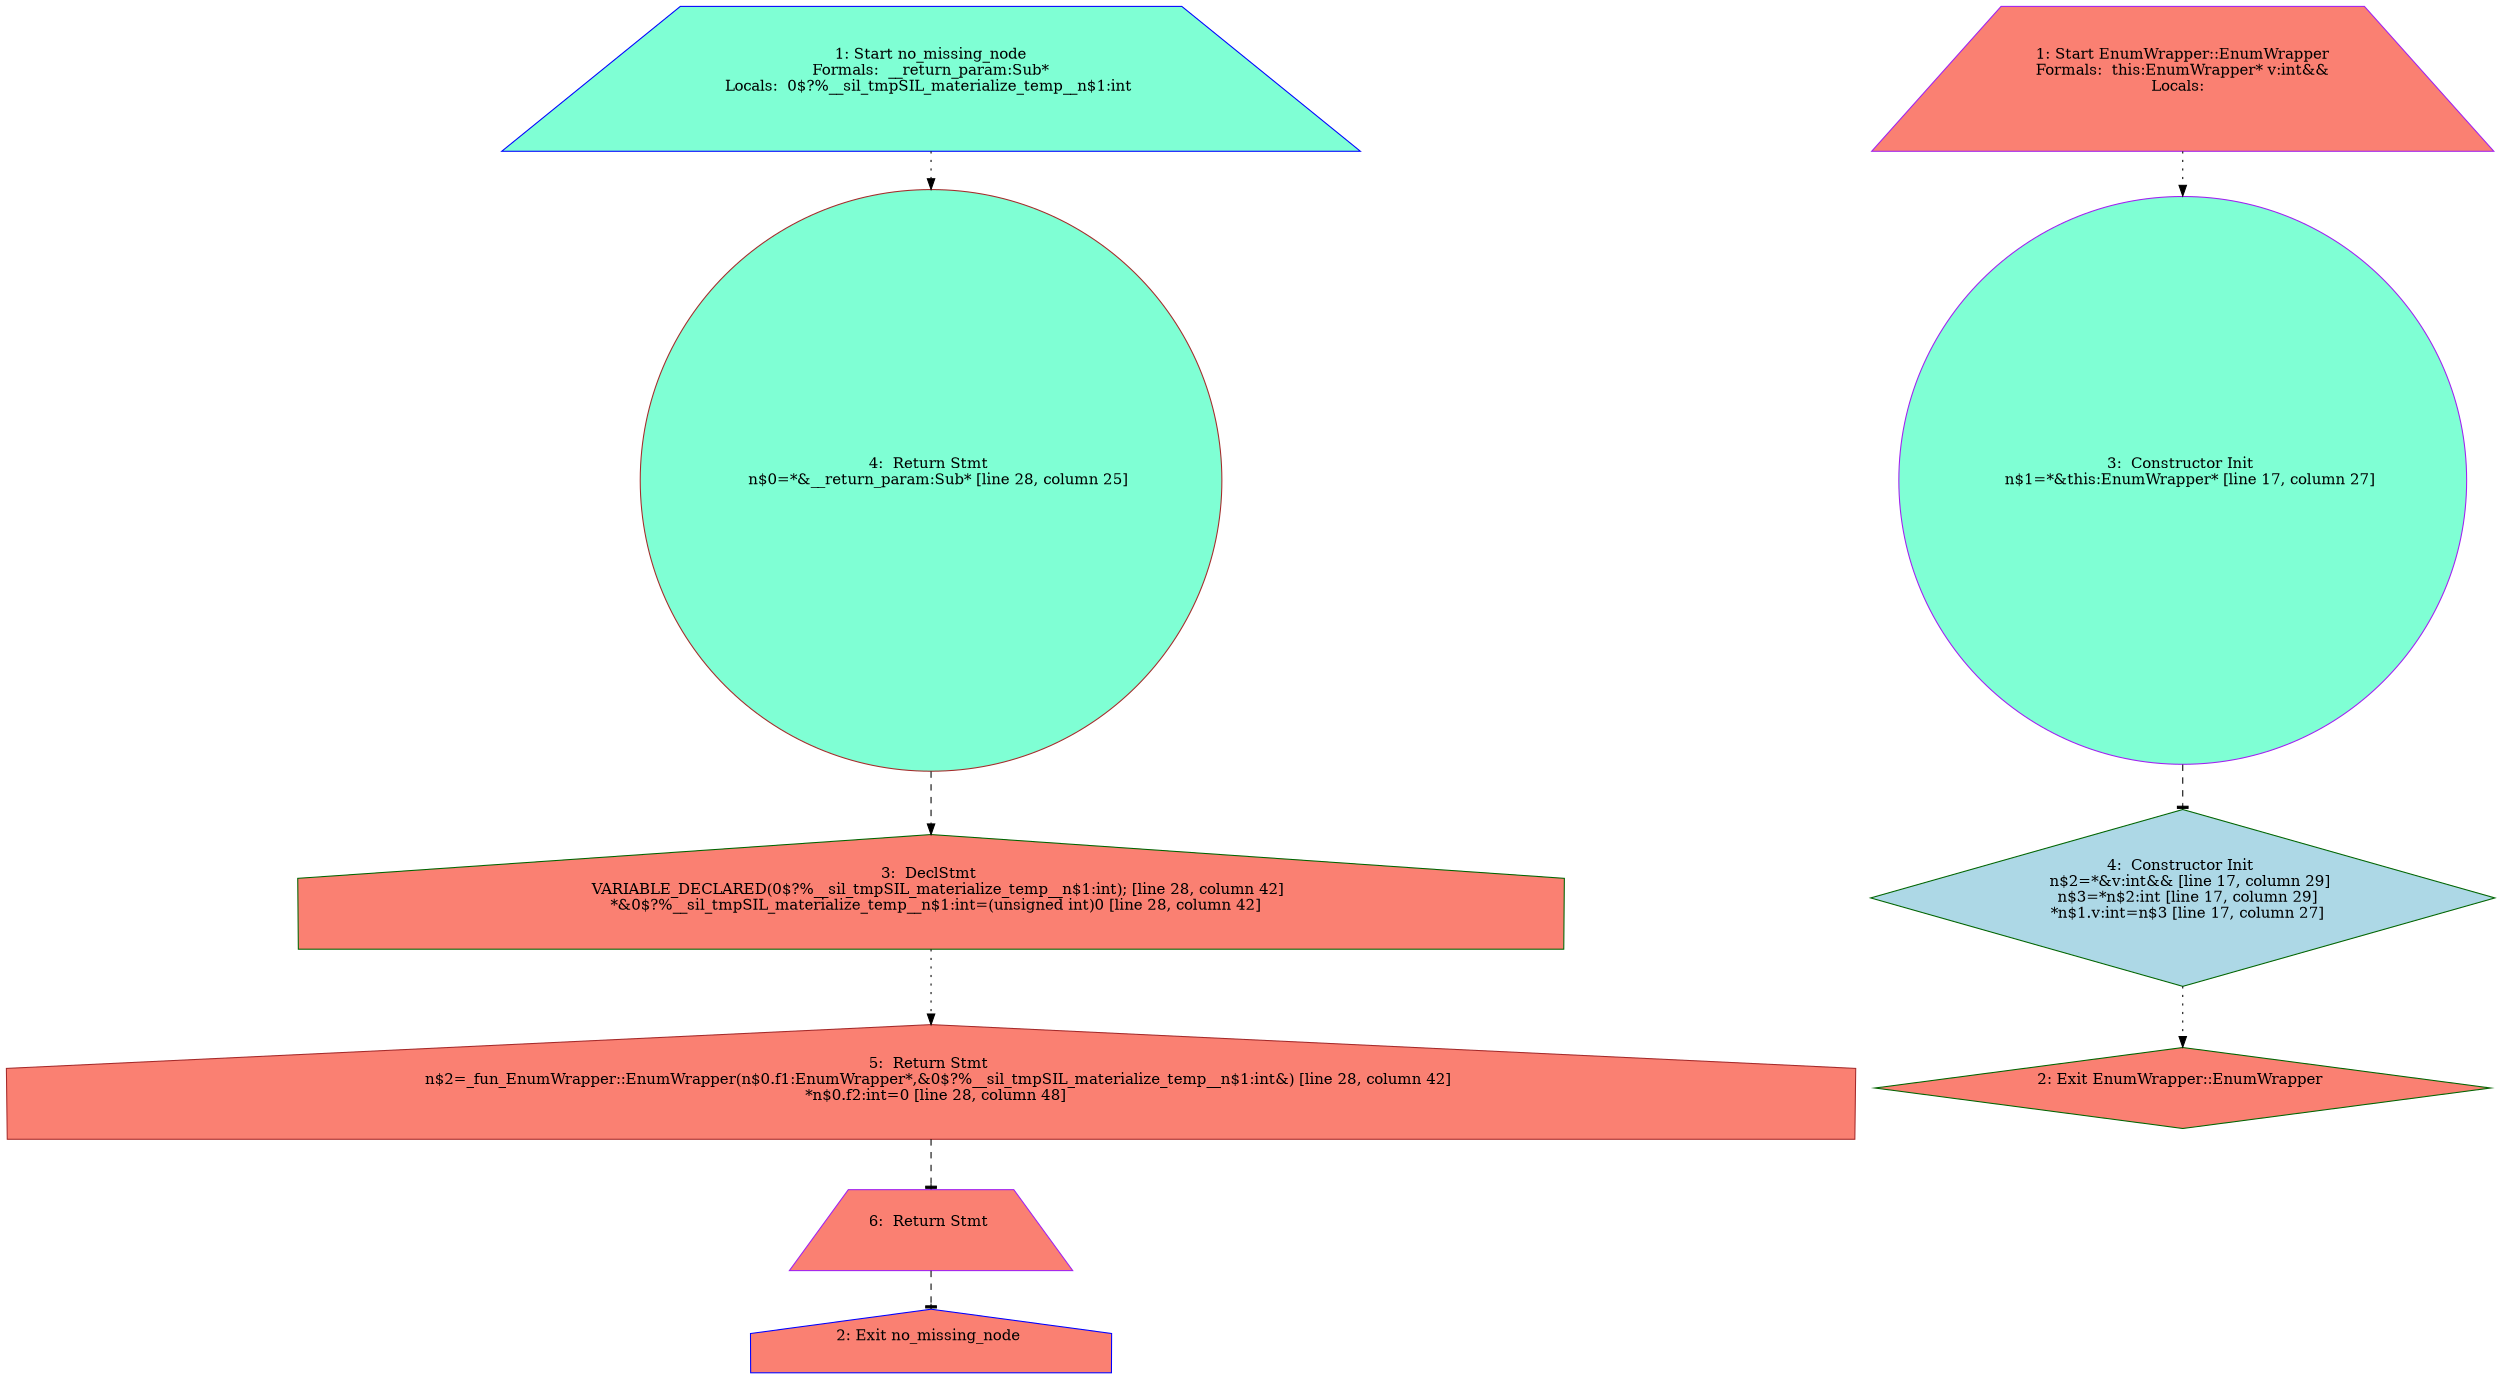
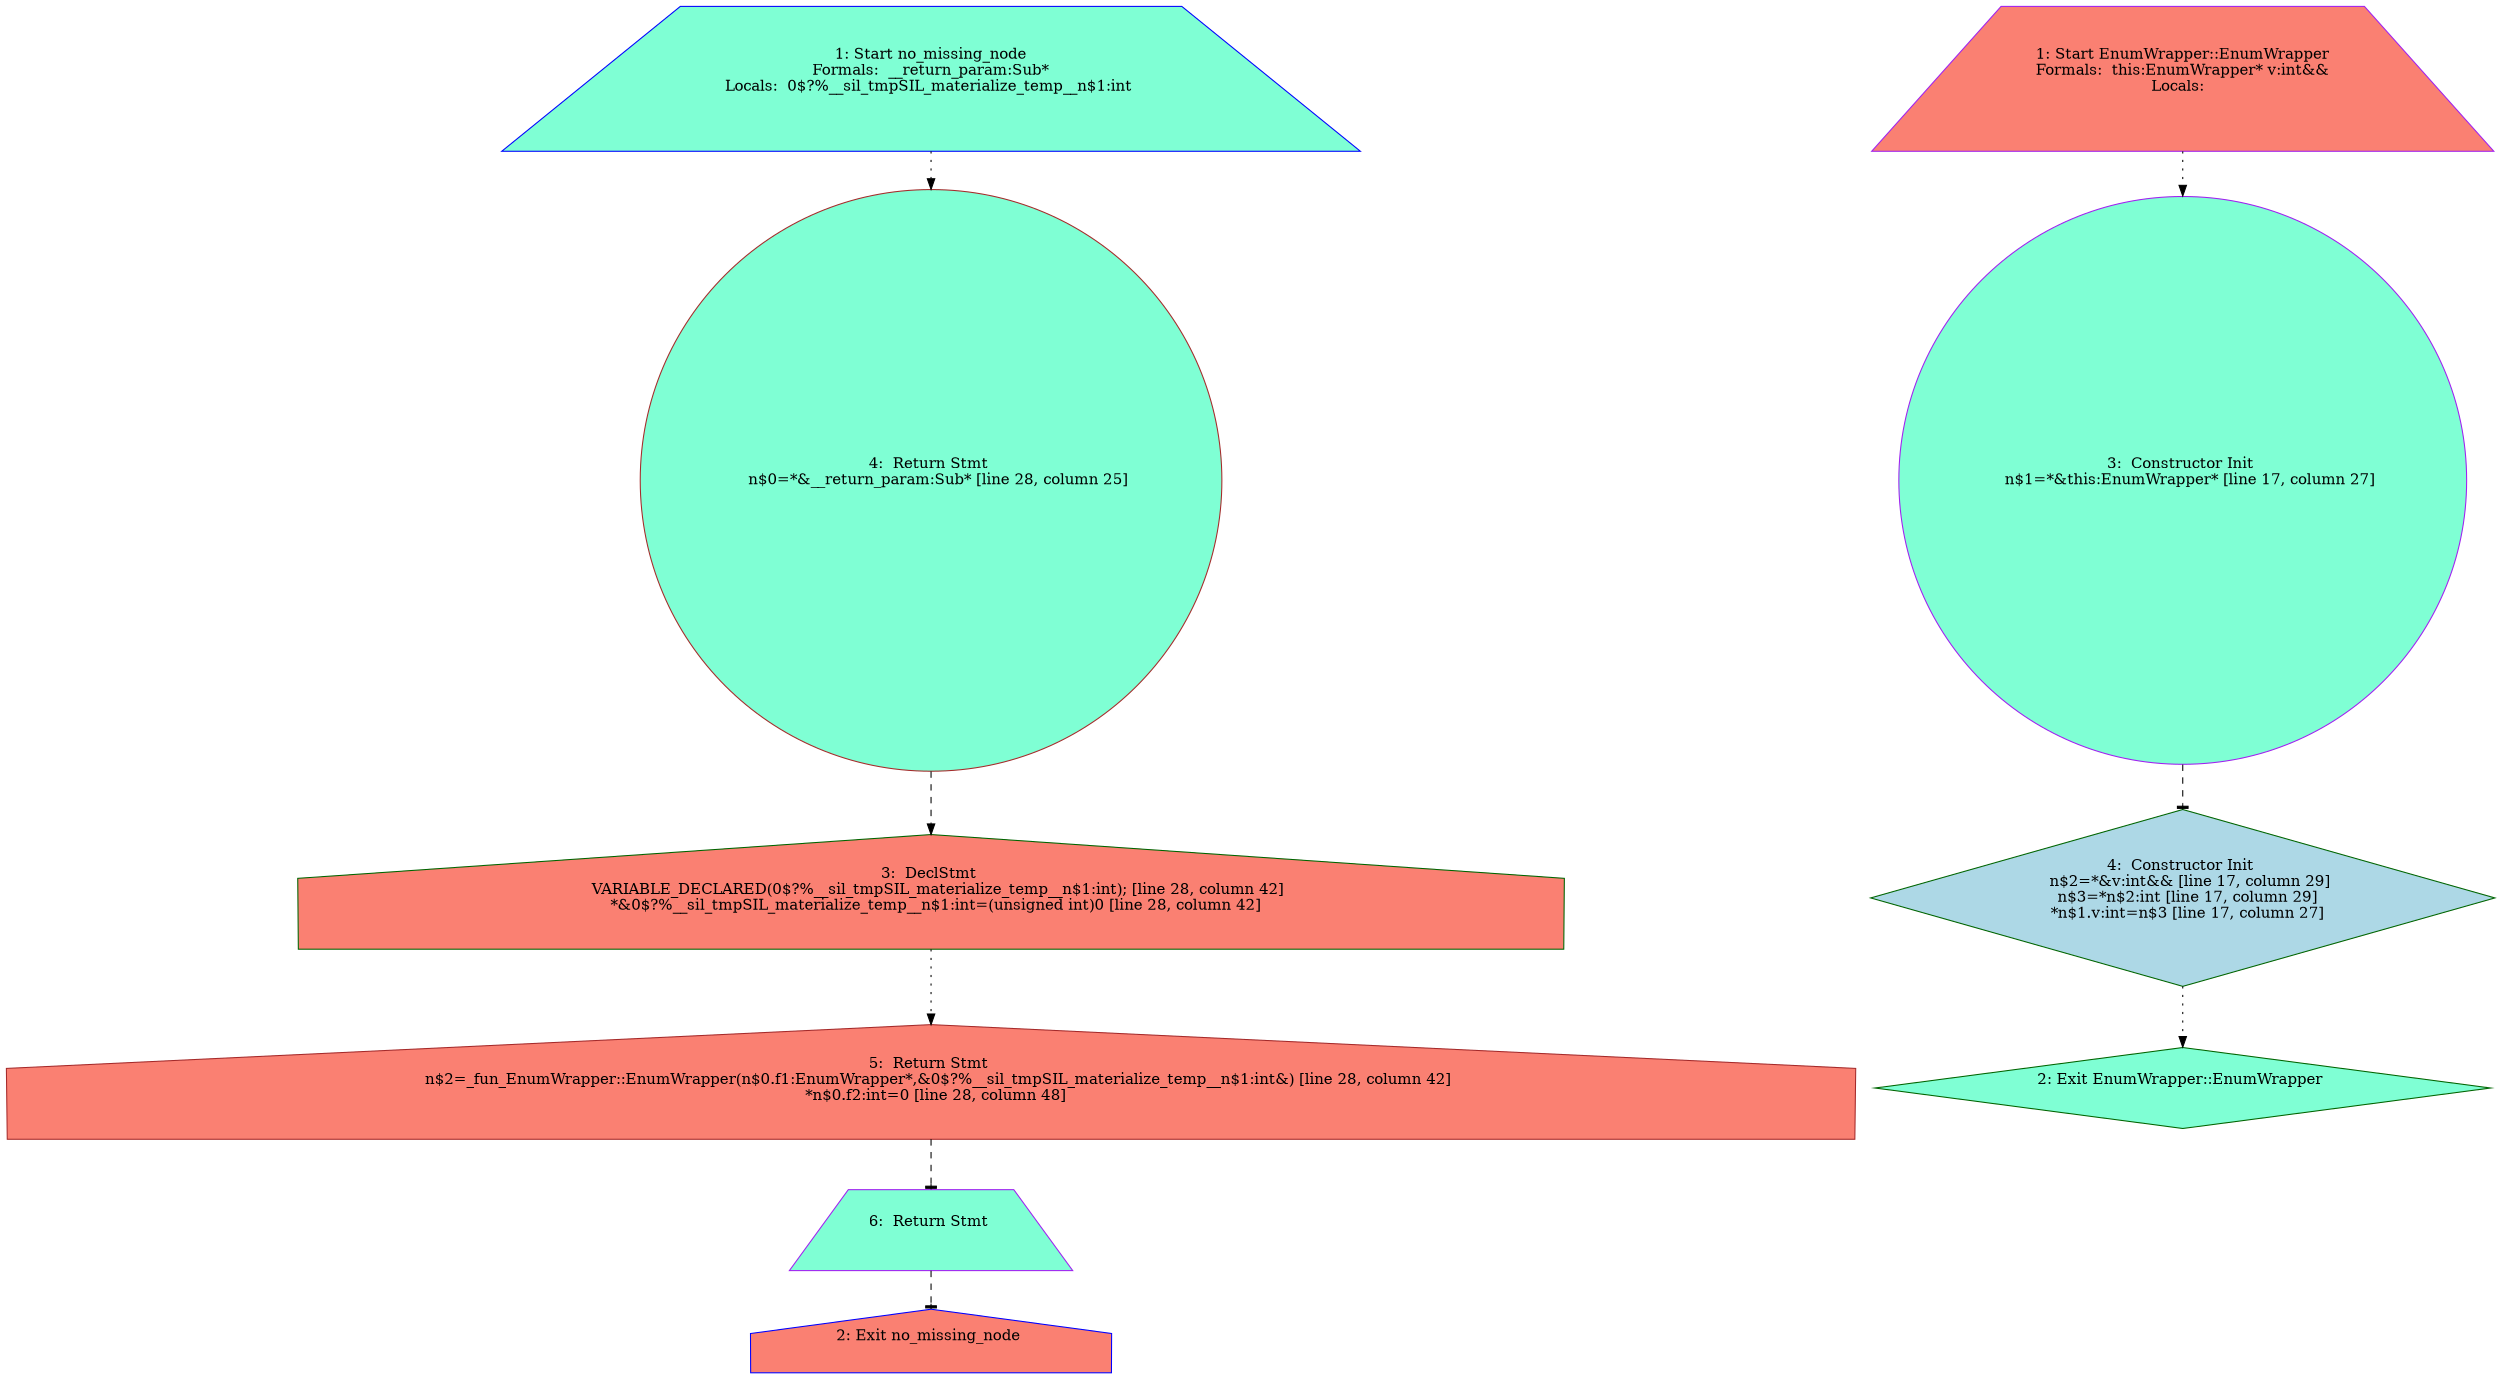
node "2: Exit EnumWrapper::EnumWrapper": fillcolor salmon -> aquamarine
node "6:  Return Stmt": fillcolor salmon -> aquamarine
